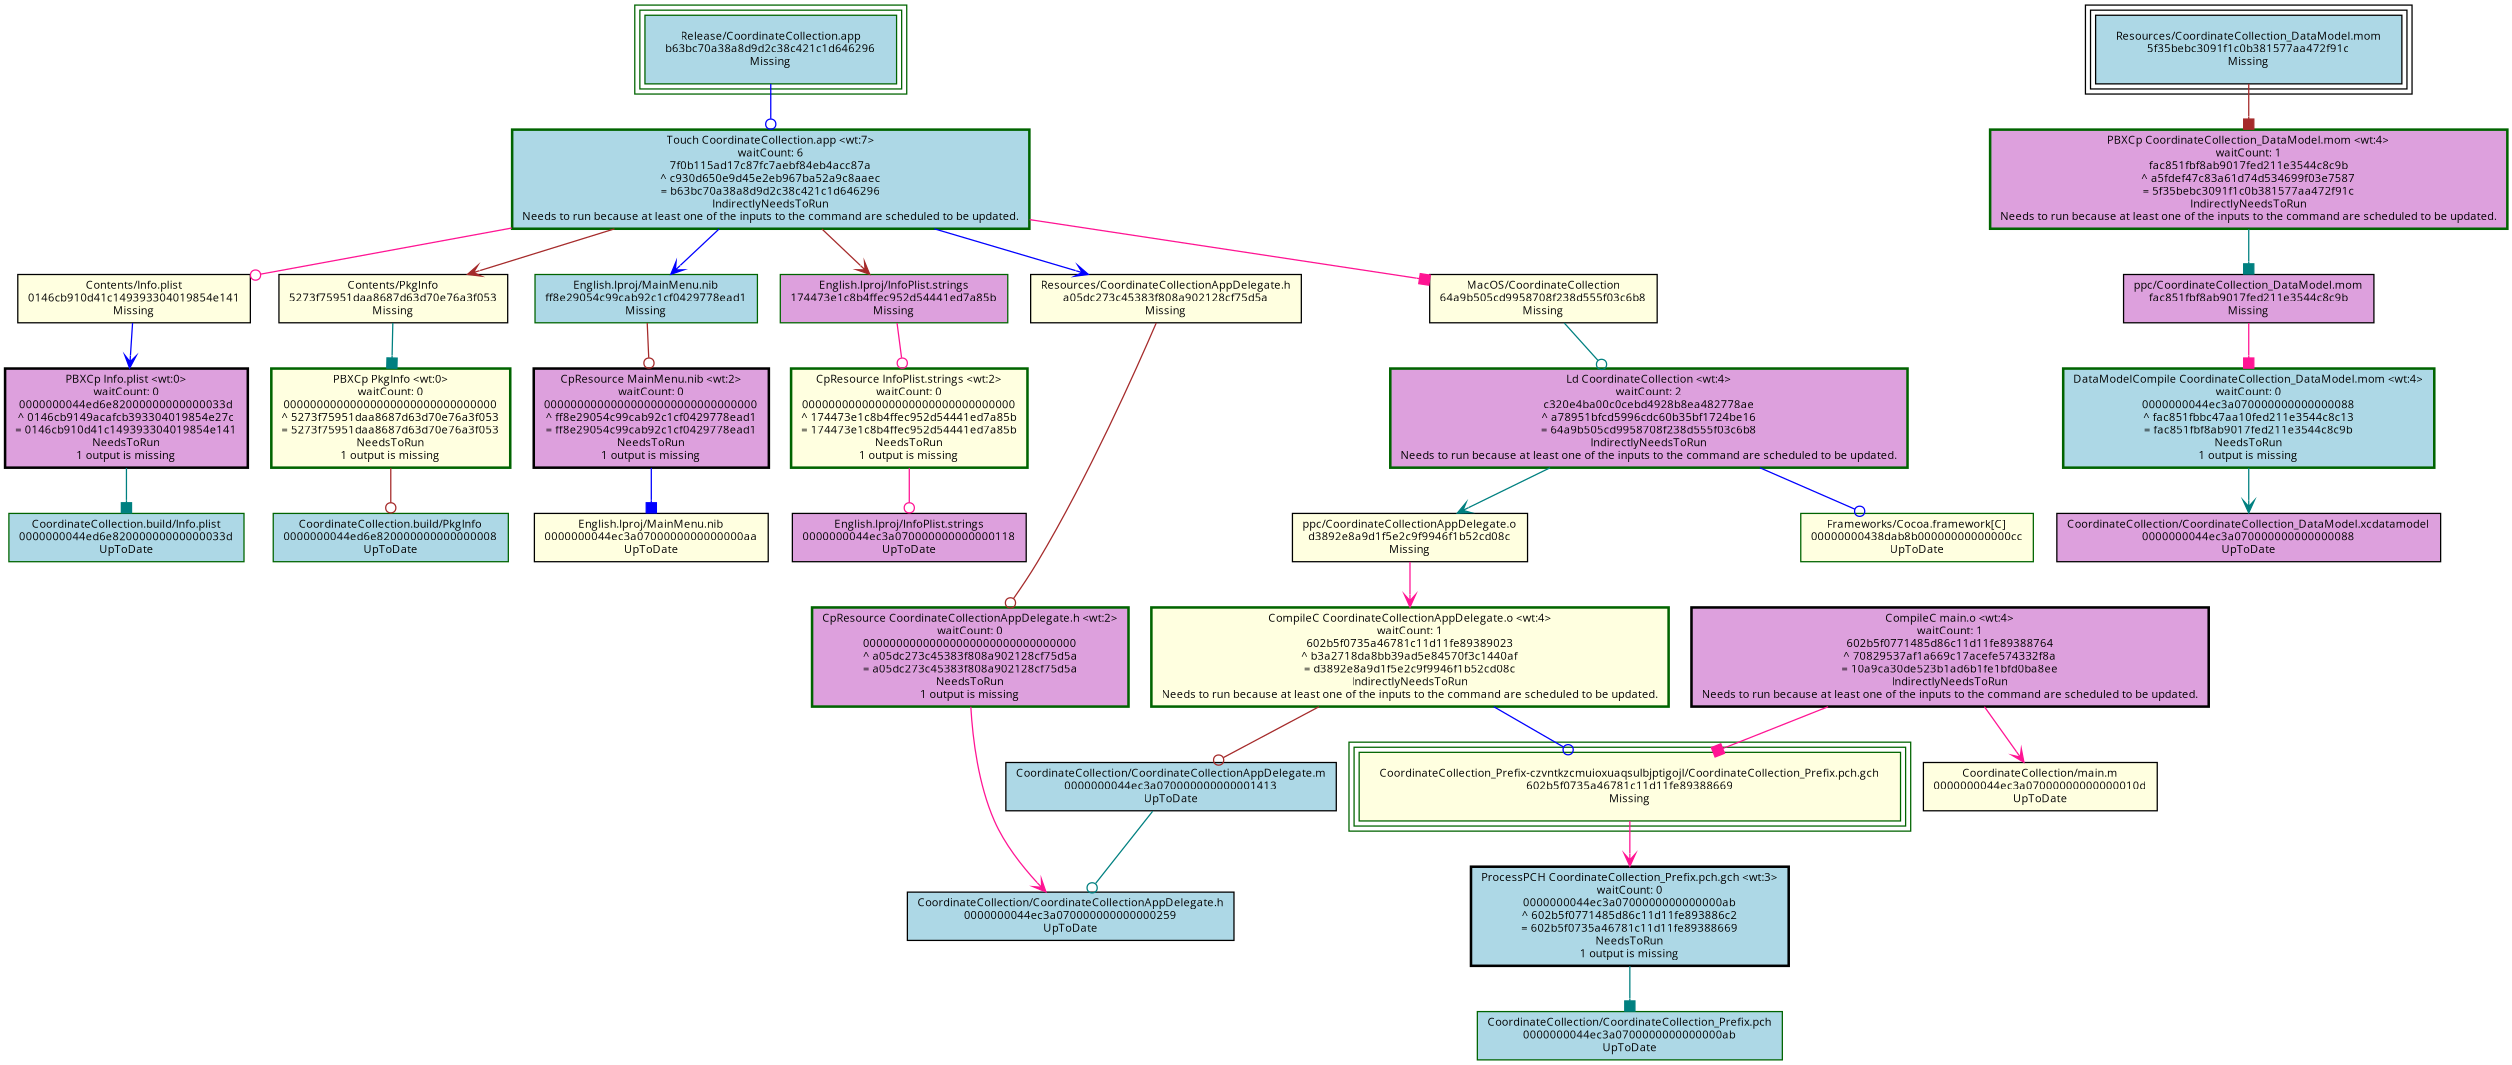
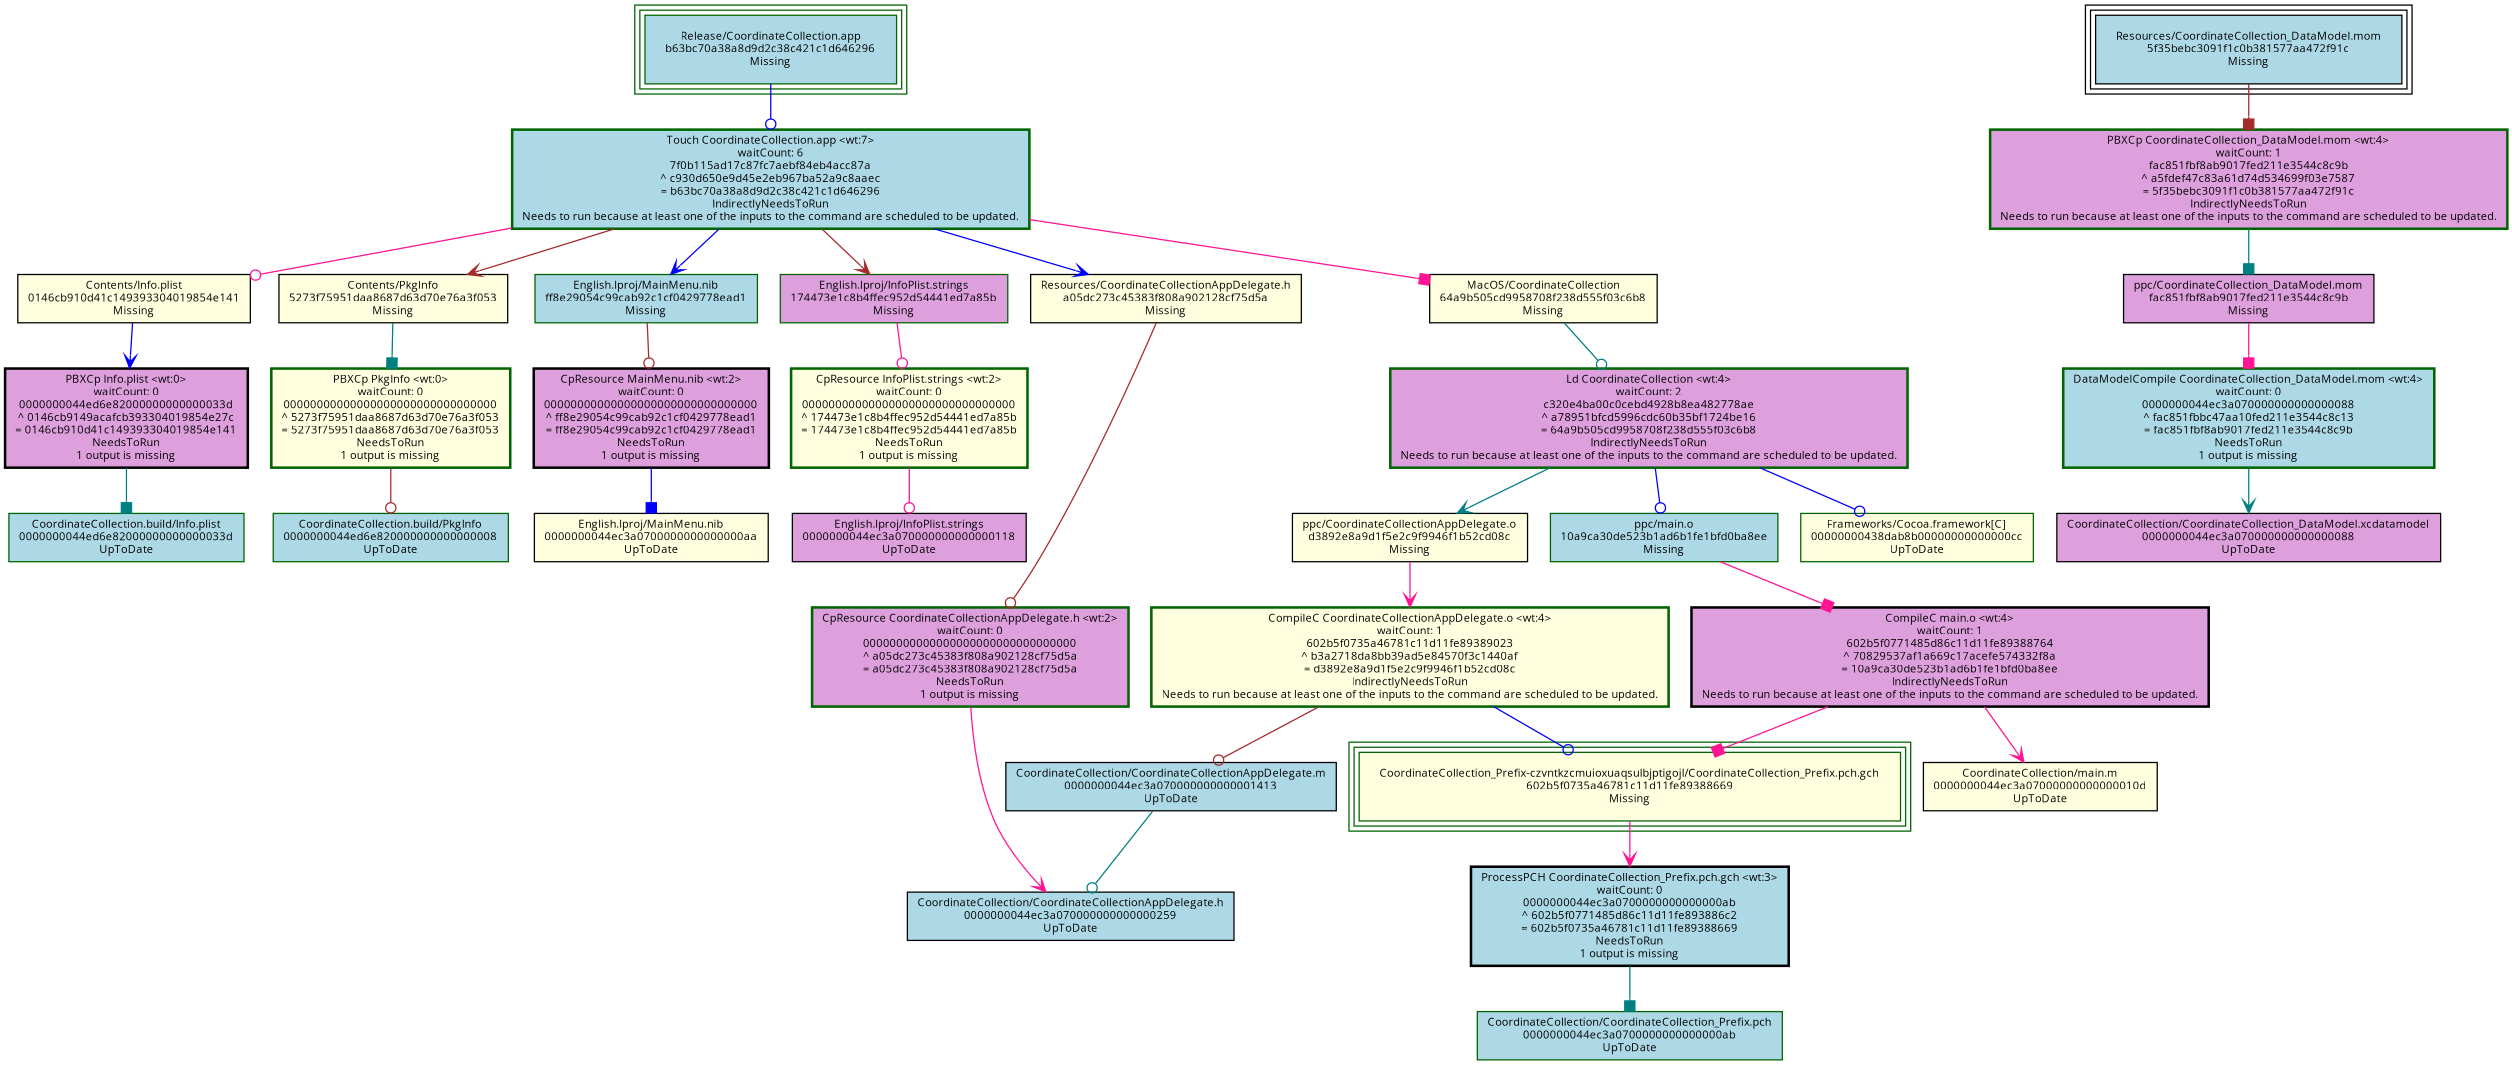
node "ppc/main.o 10a9ca30de523b1ad6b1fe1bfd0ba8ee Missing": added
